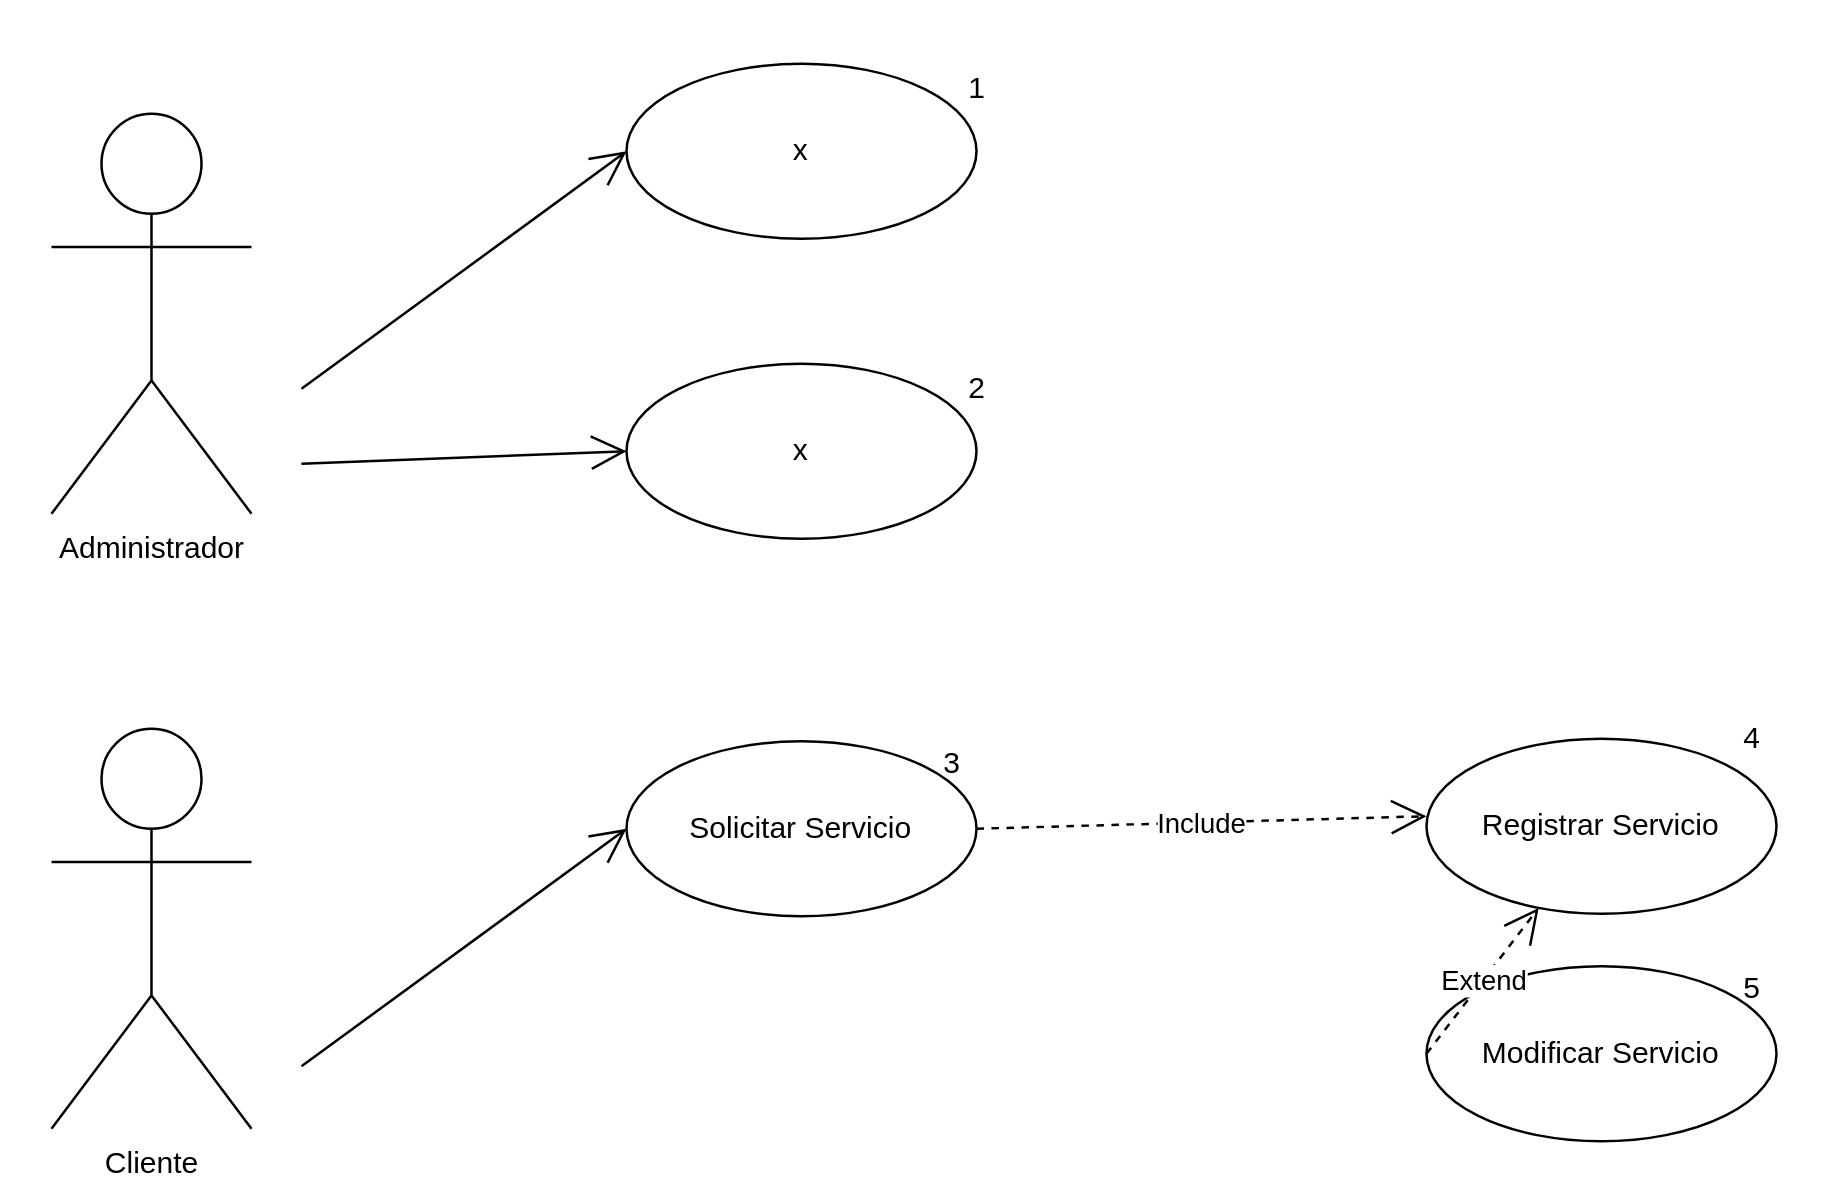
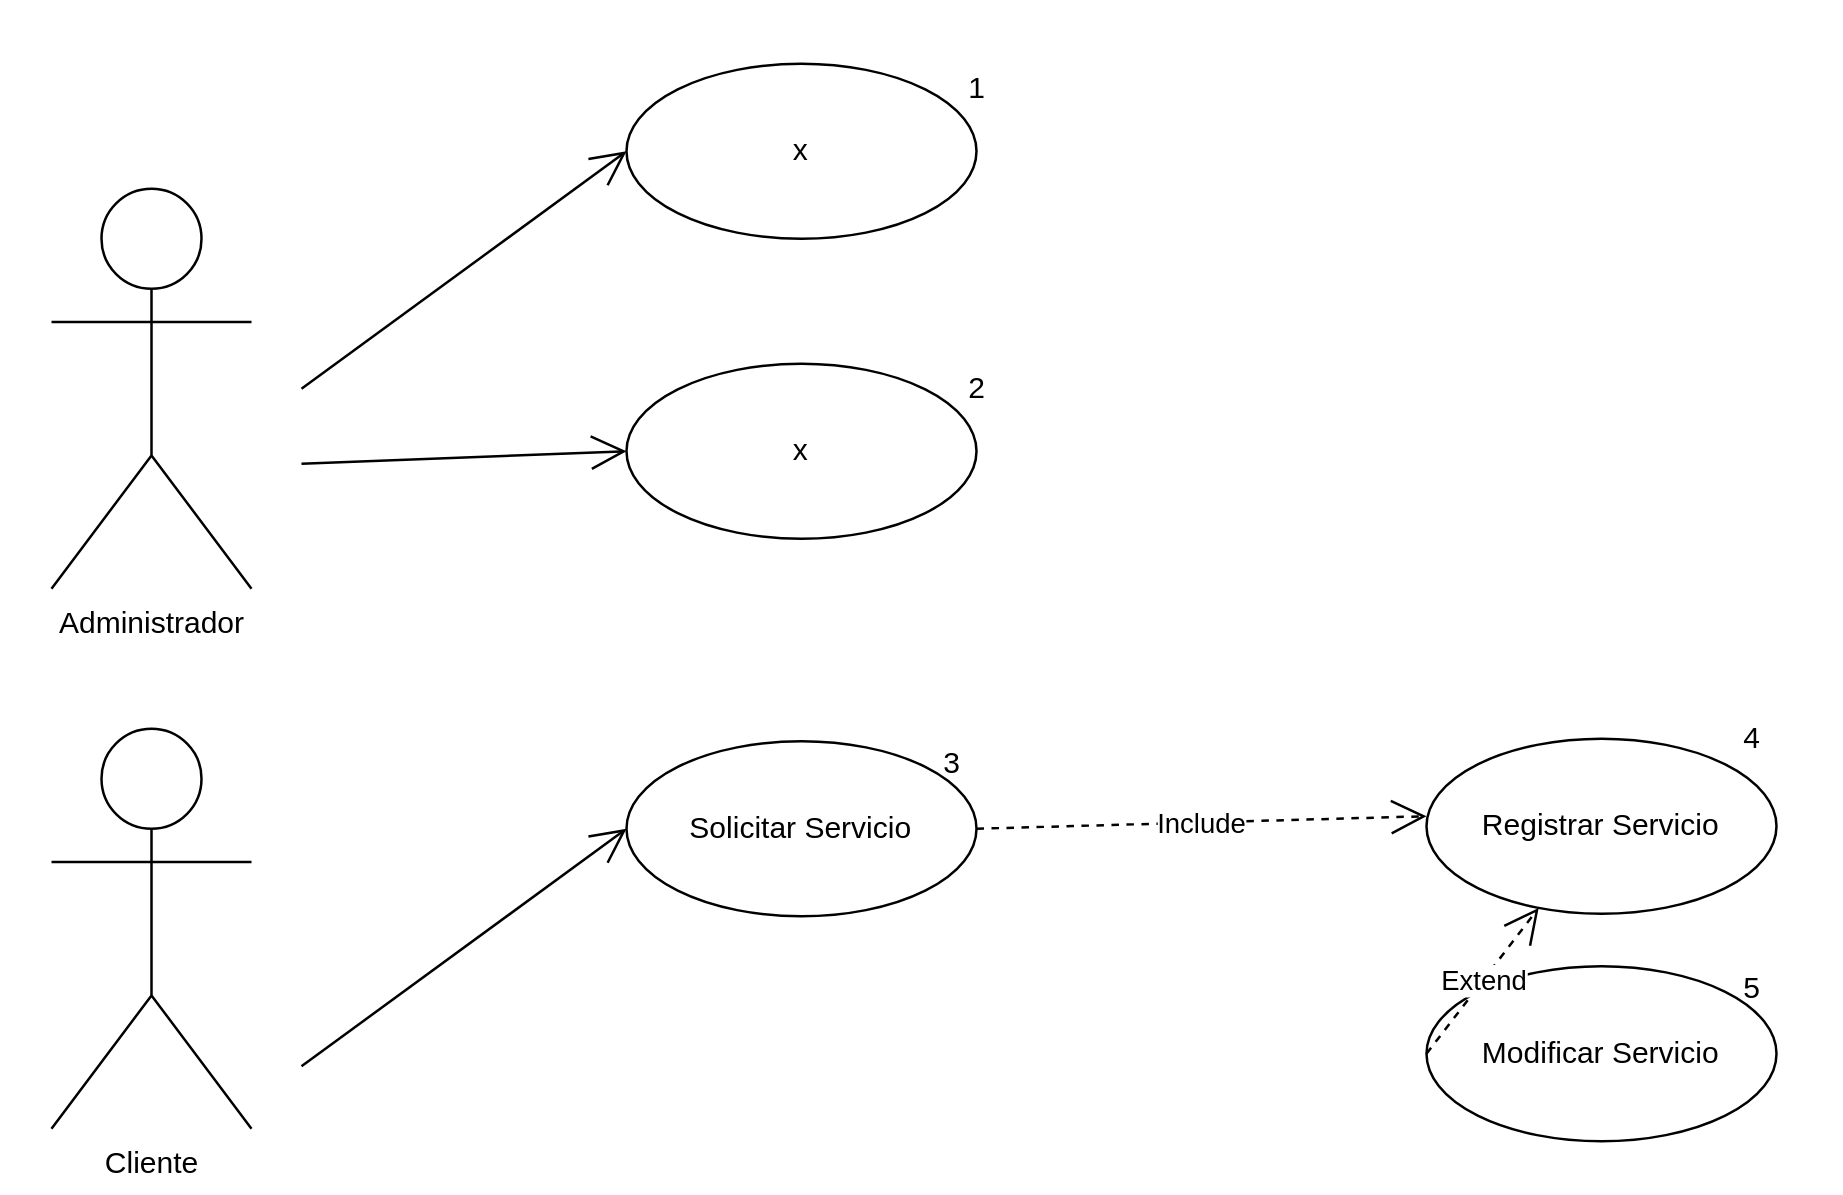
node "Administrador": moved (151, 314) -> (151, 389)
